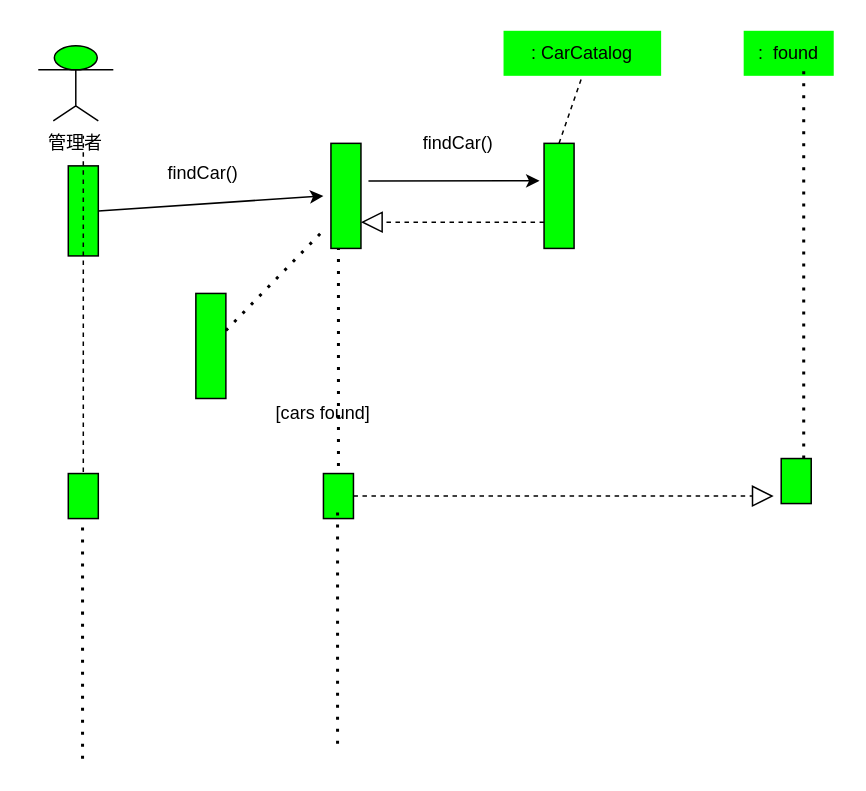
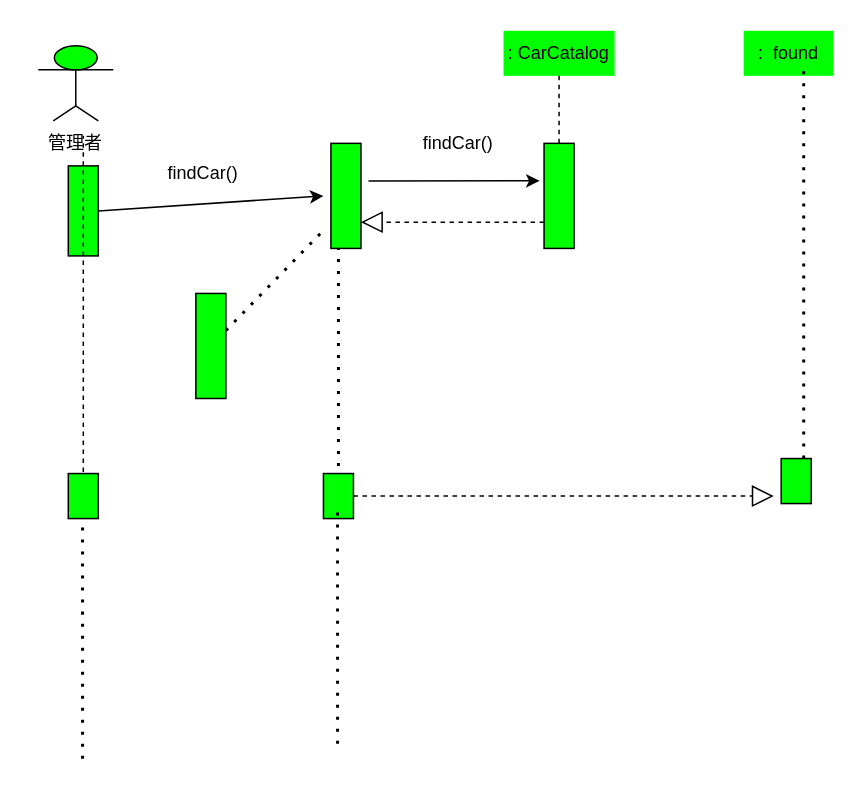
node ": CarCatalog": size 158x45 -> 111x45
node "[cars found]": removed
